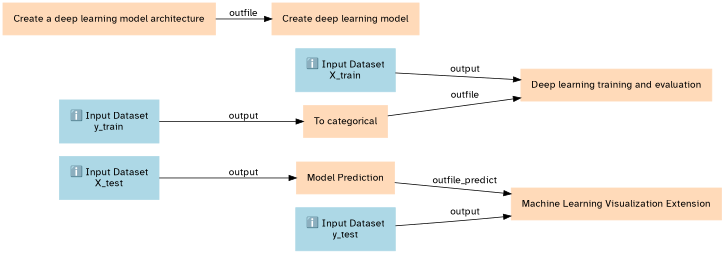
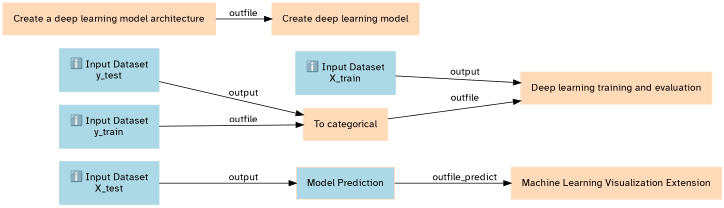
edge "ℹ️ Input Dataset y_train" -> "To categorical": label "output" -> "outfile"
node "Model Prediction": fillcolor peachpuff -> lightblue
edge "ℹ️ Input Dataset y_test" -> "Machine Learning Visualization Extension": now "ℹ️ Input Dataset y_test" -> "To categorical"
